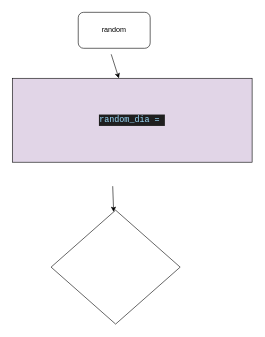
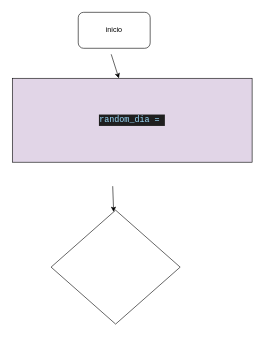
node "random": label "random" -> "inicio"
